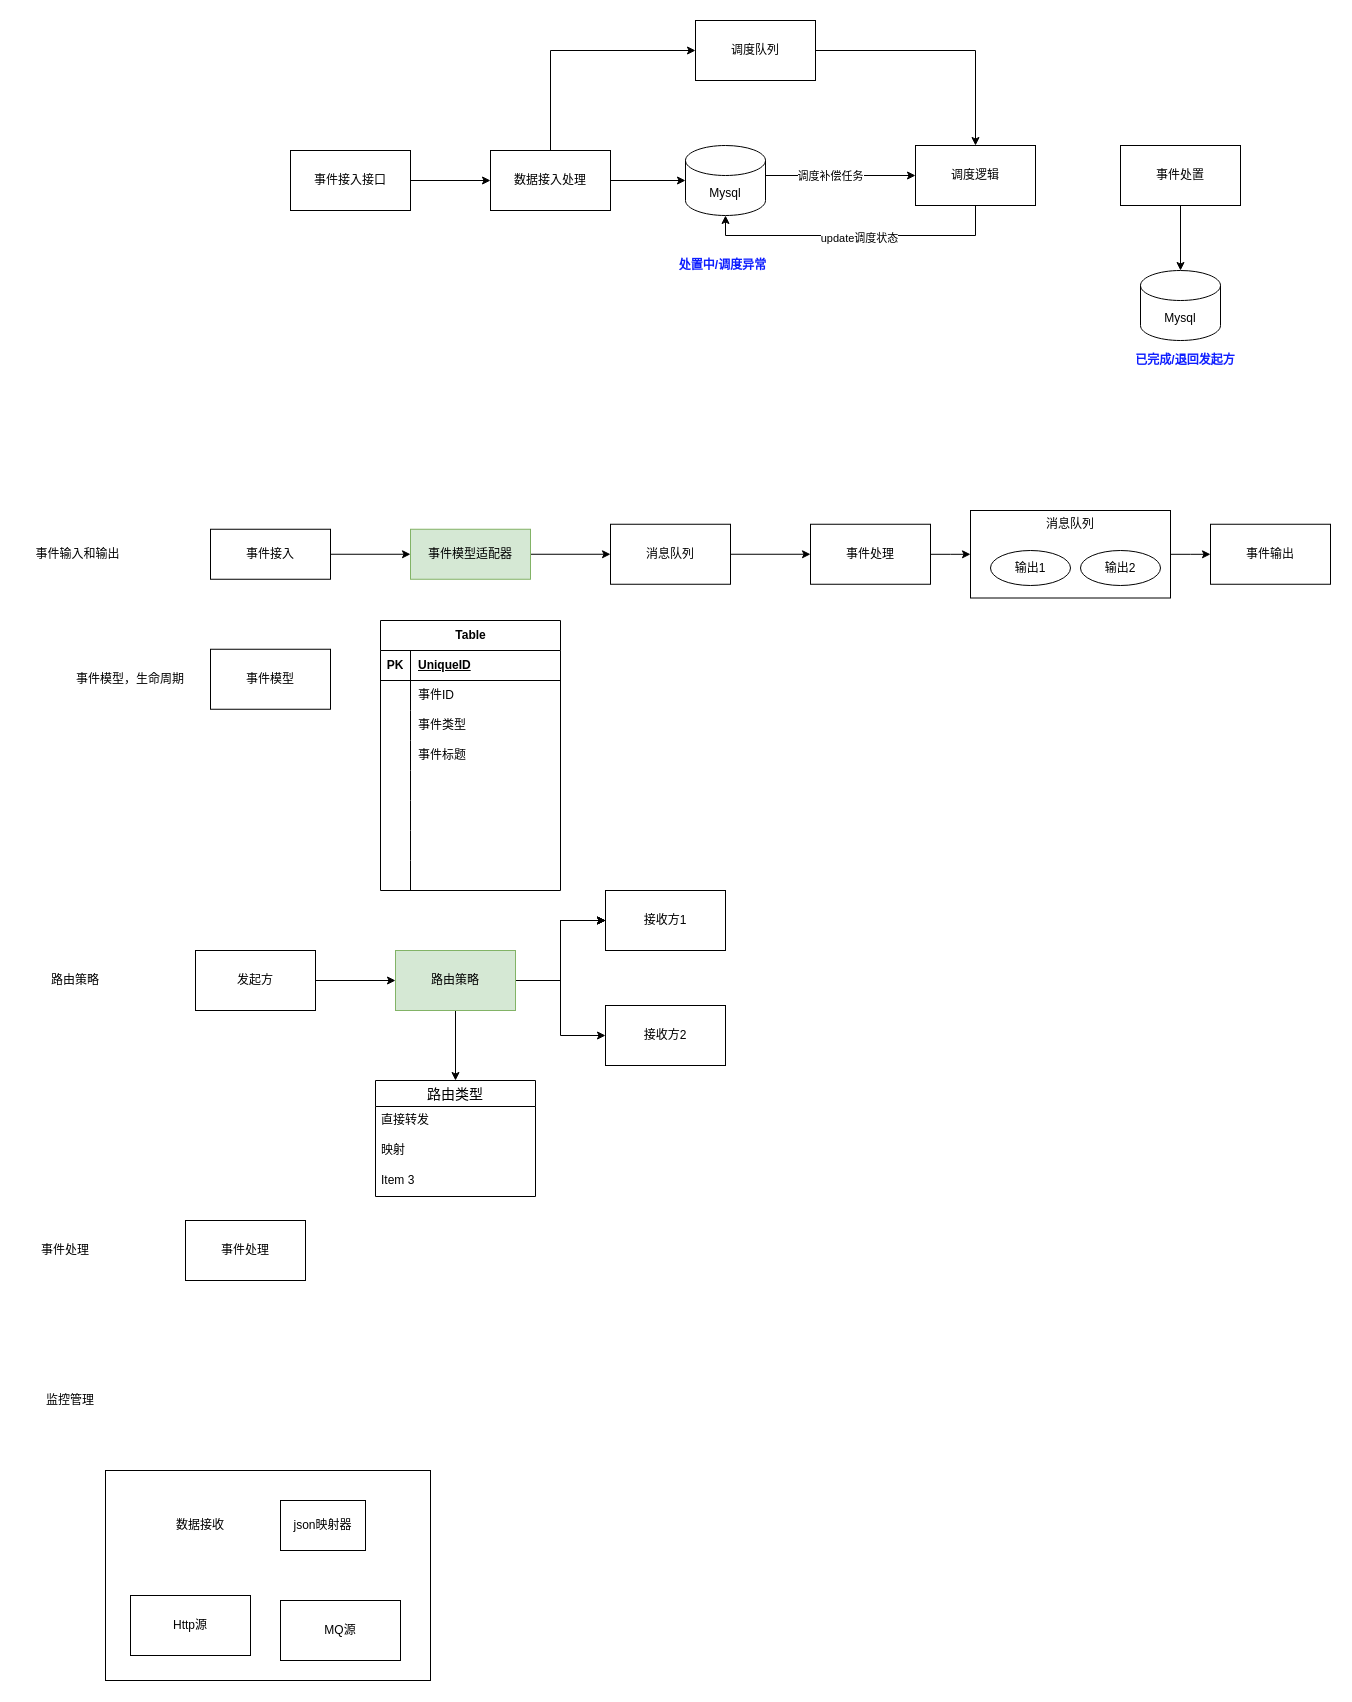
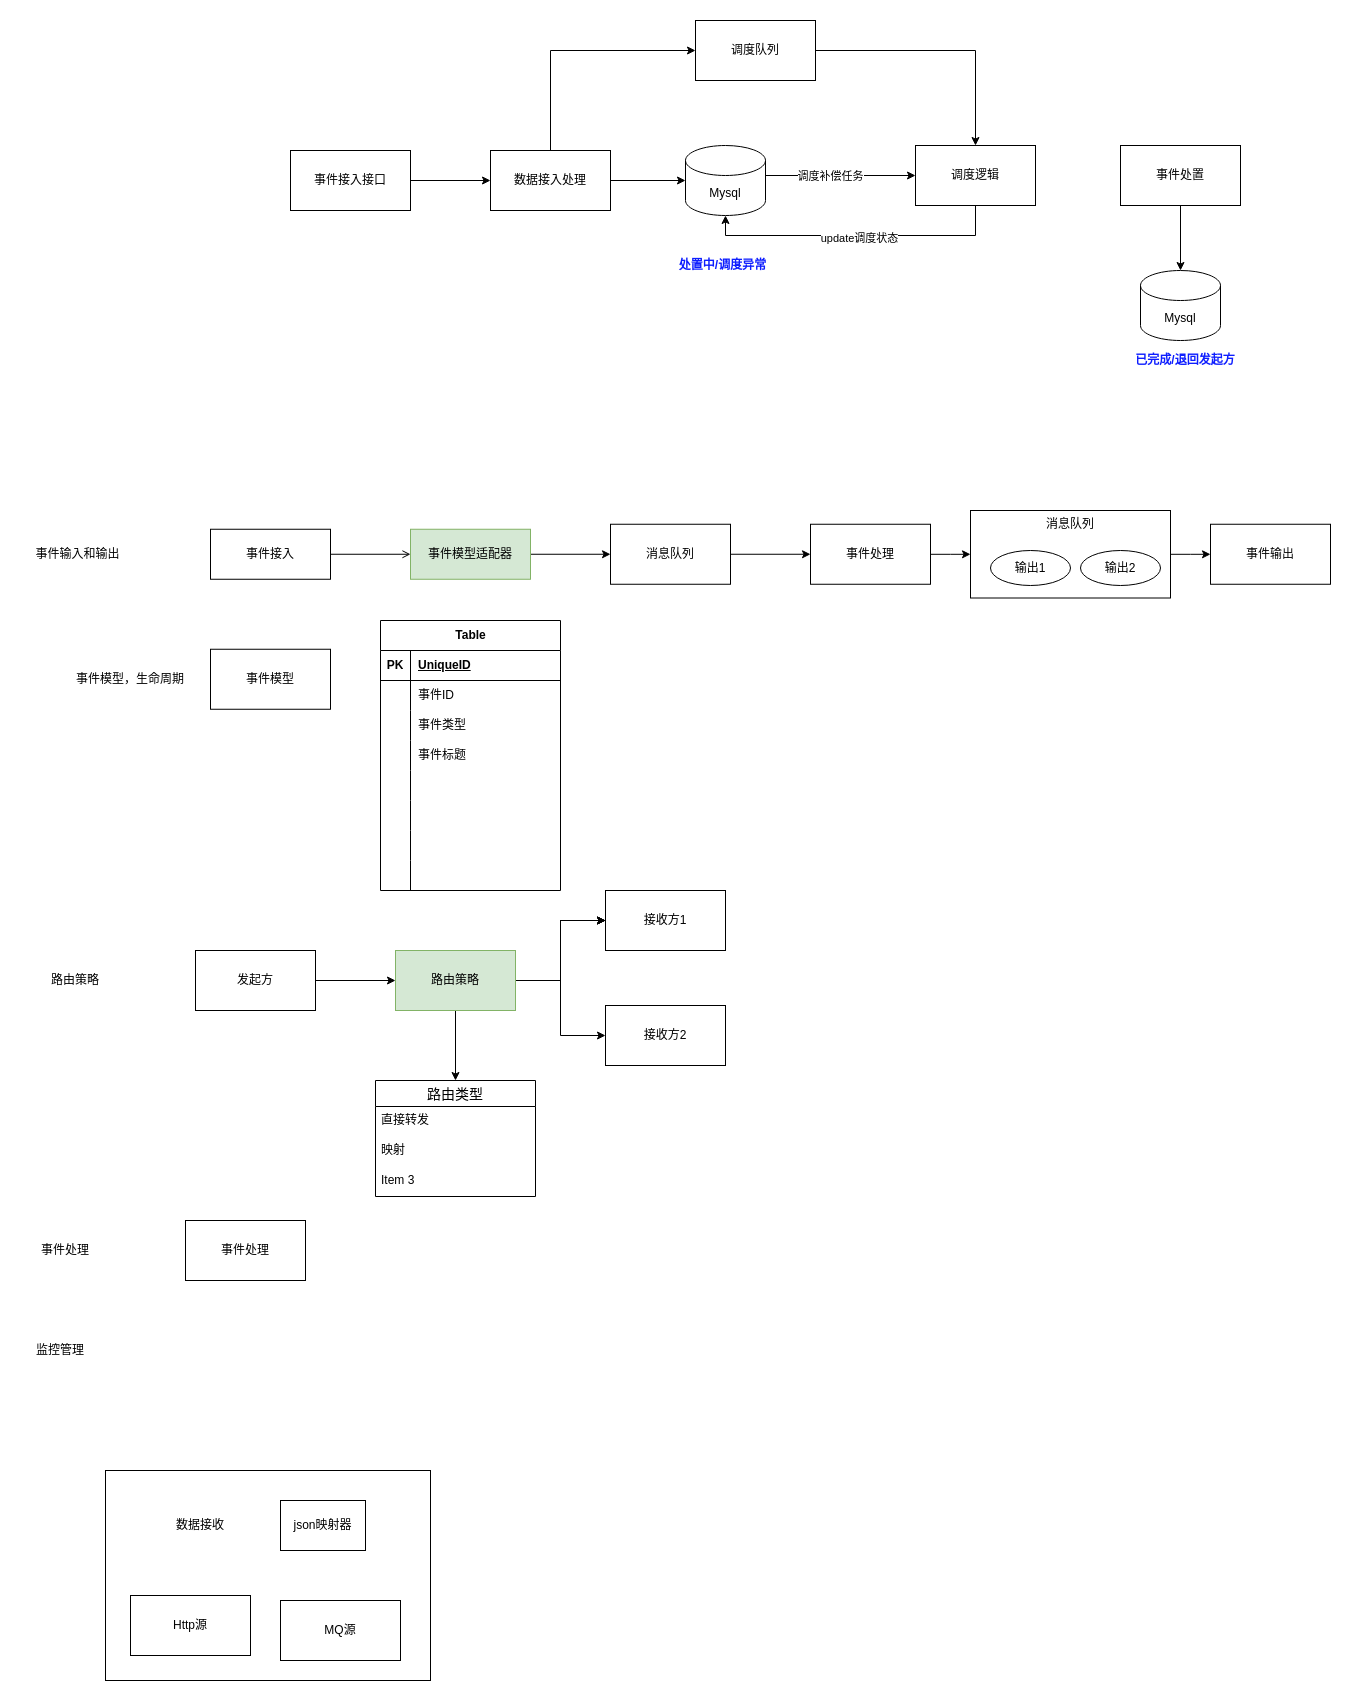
edge "事件接入" -> "事件模型适配器": arrowhead classic -> open
node "监控管理": moved (71, 1401) -> (61, 1351)
